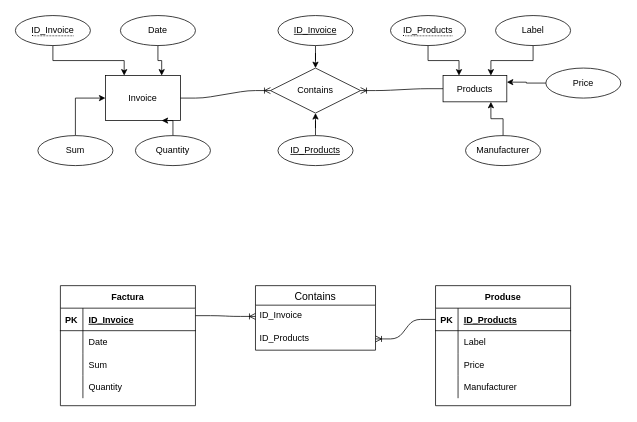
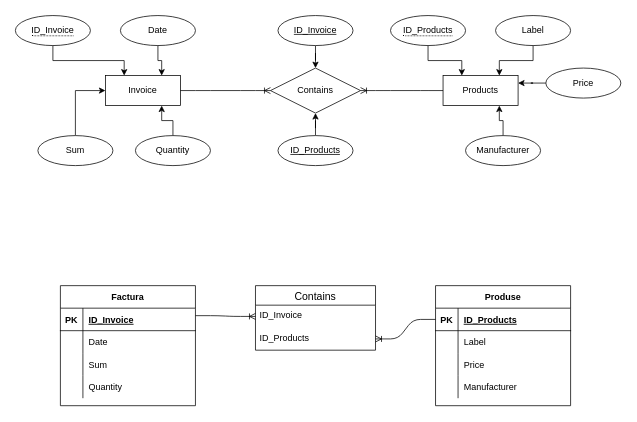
node "Products": size 64x26 -> 75x30
node "Invoice": size 75x45 -> 75x30
